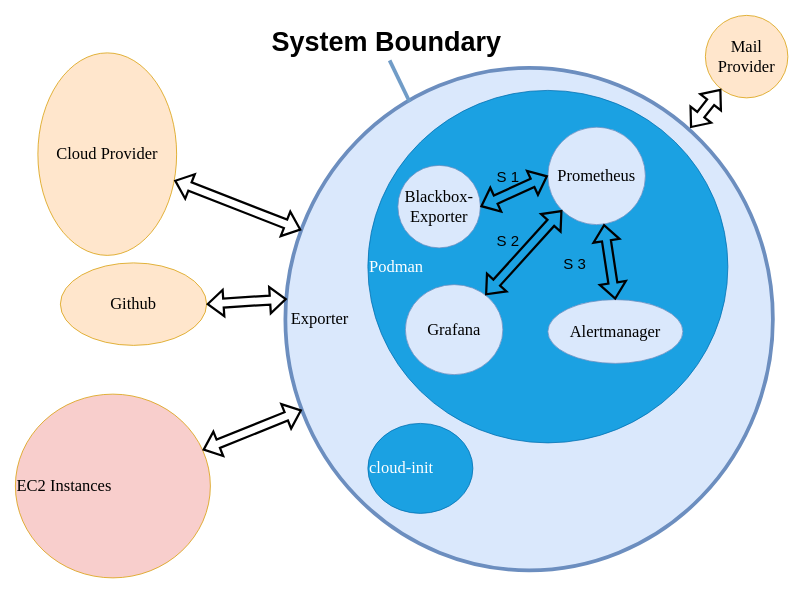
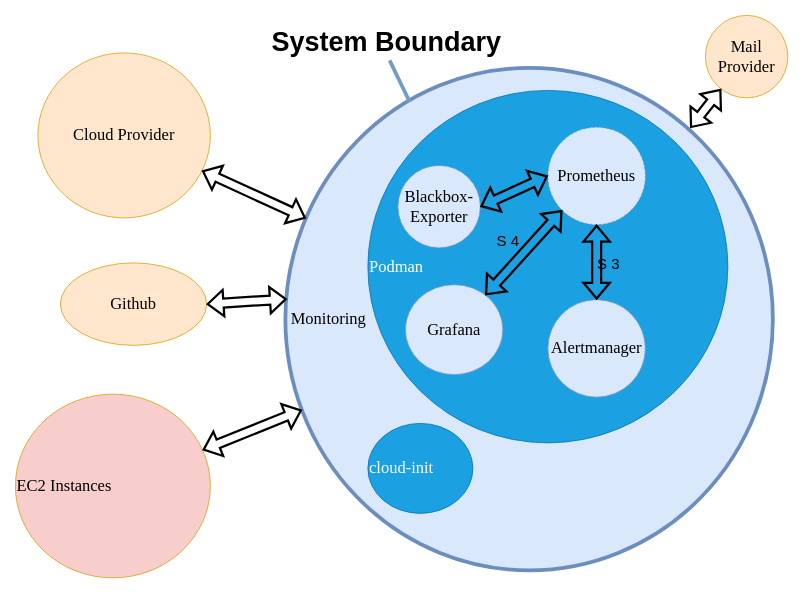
node "Cloud Provider": size 139x203 -> 173x165
node "S 1": removed
node "Prometheus": style solid -> dashed
node "S 2": label "S 2" -> "S 4"
node "S 3": moved (575, 263) -> (609, 263)
node "Exporter": label "Exporter" -> "Monitoring"
node "Alertmanager": size 135x64 -> 98x98
